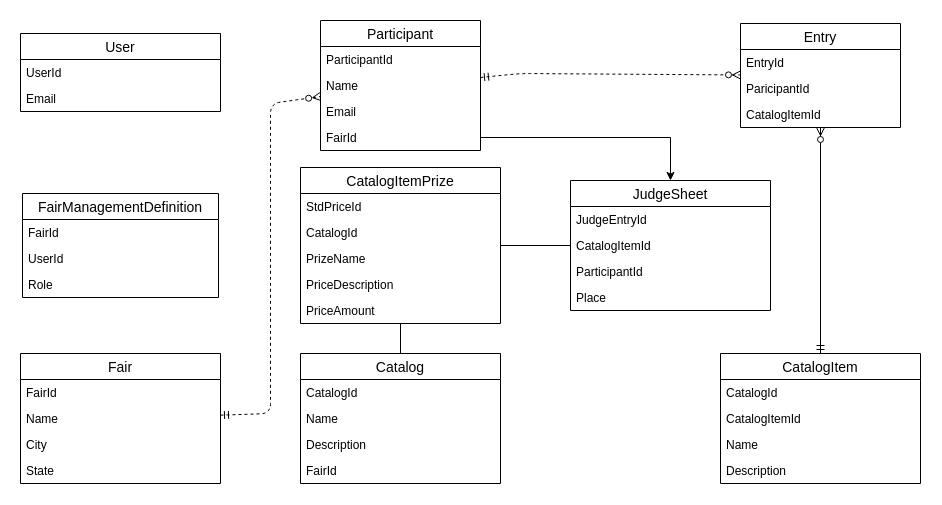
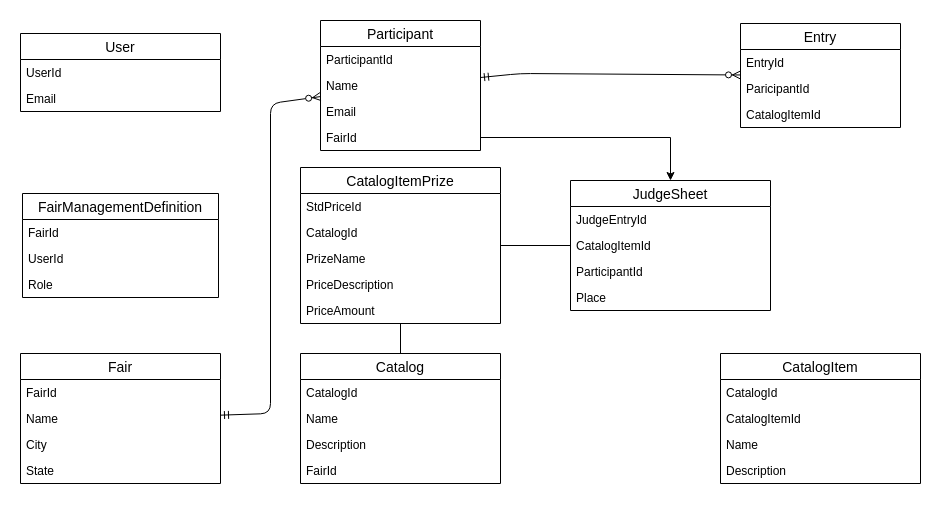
edge "Entry" -- "Participant": style dashed -> solid
edge "Entry" -- "CatalogItem": removed
edge "Participant" -- "Fair": style dashed -> solid
